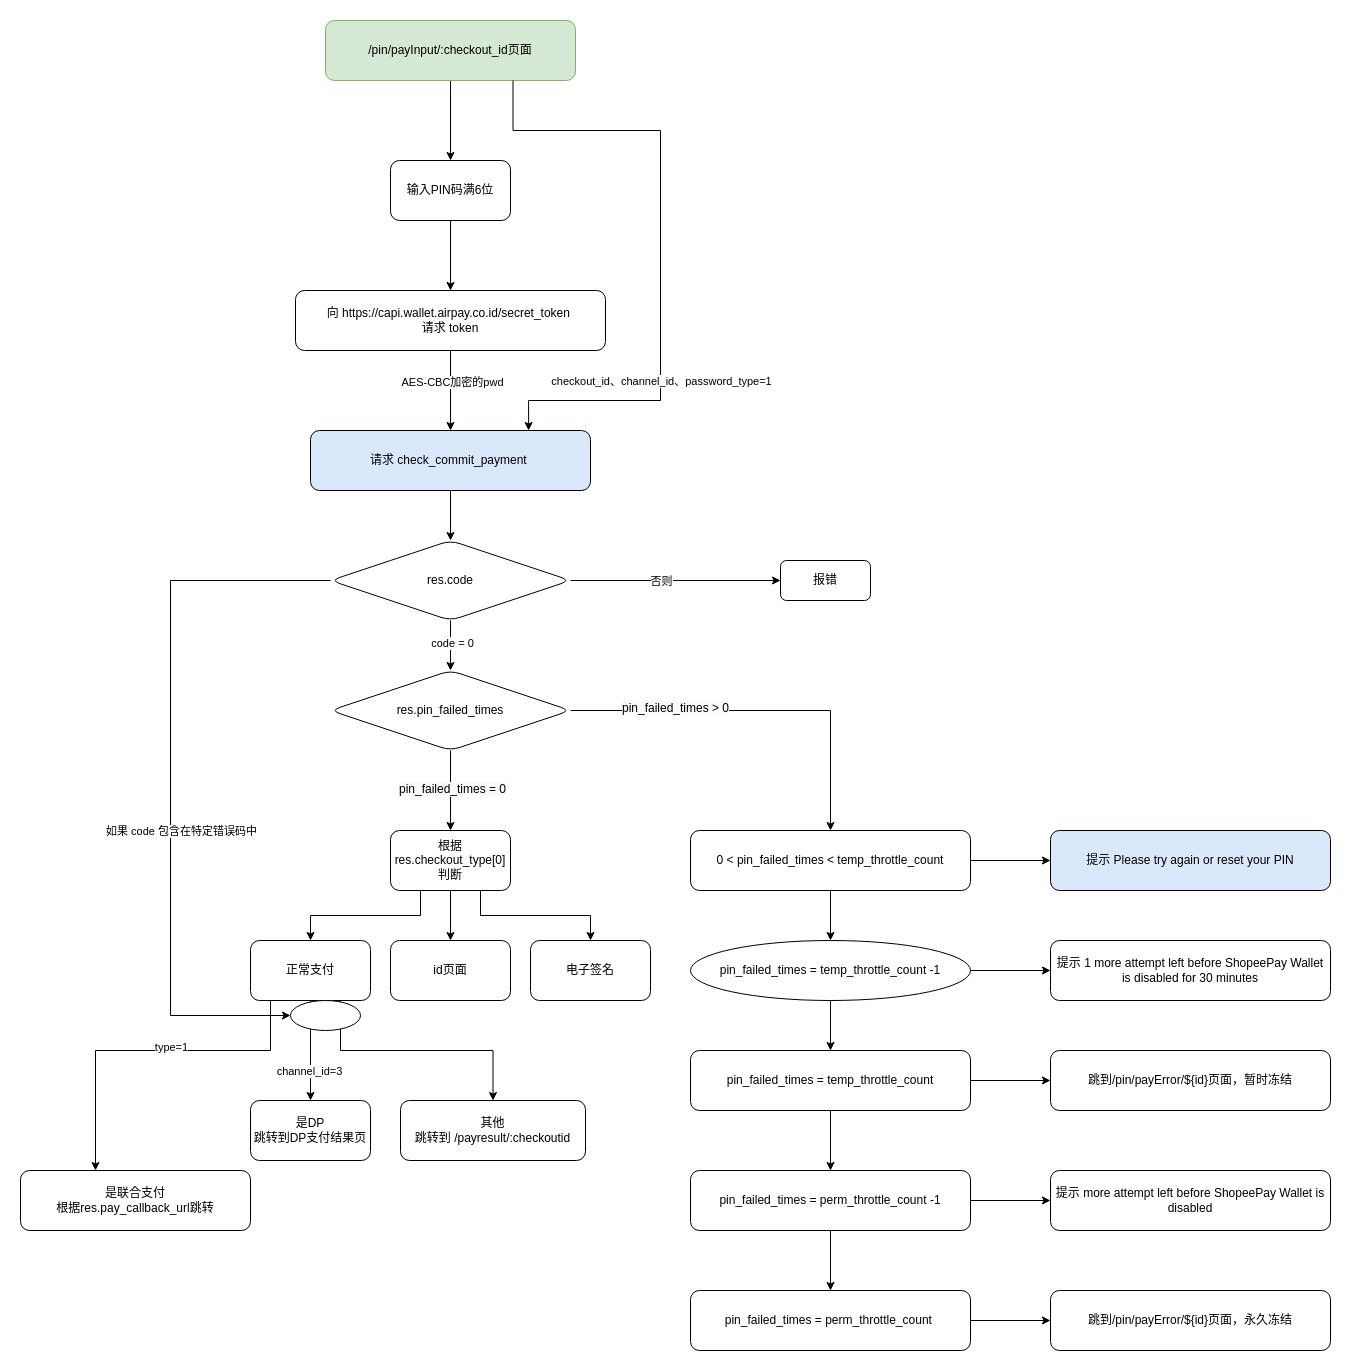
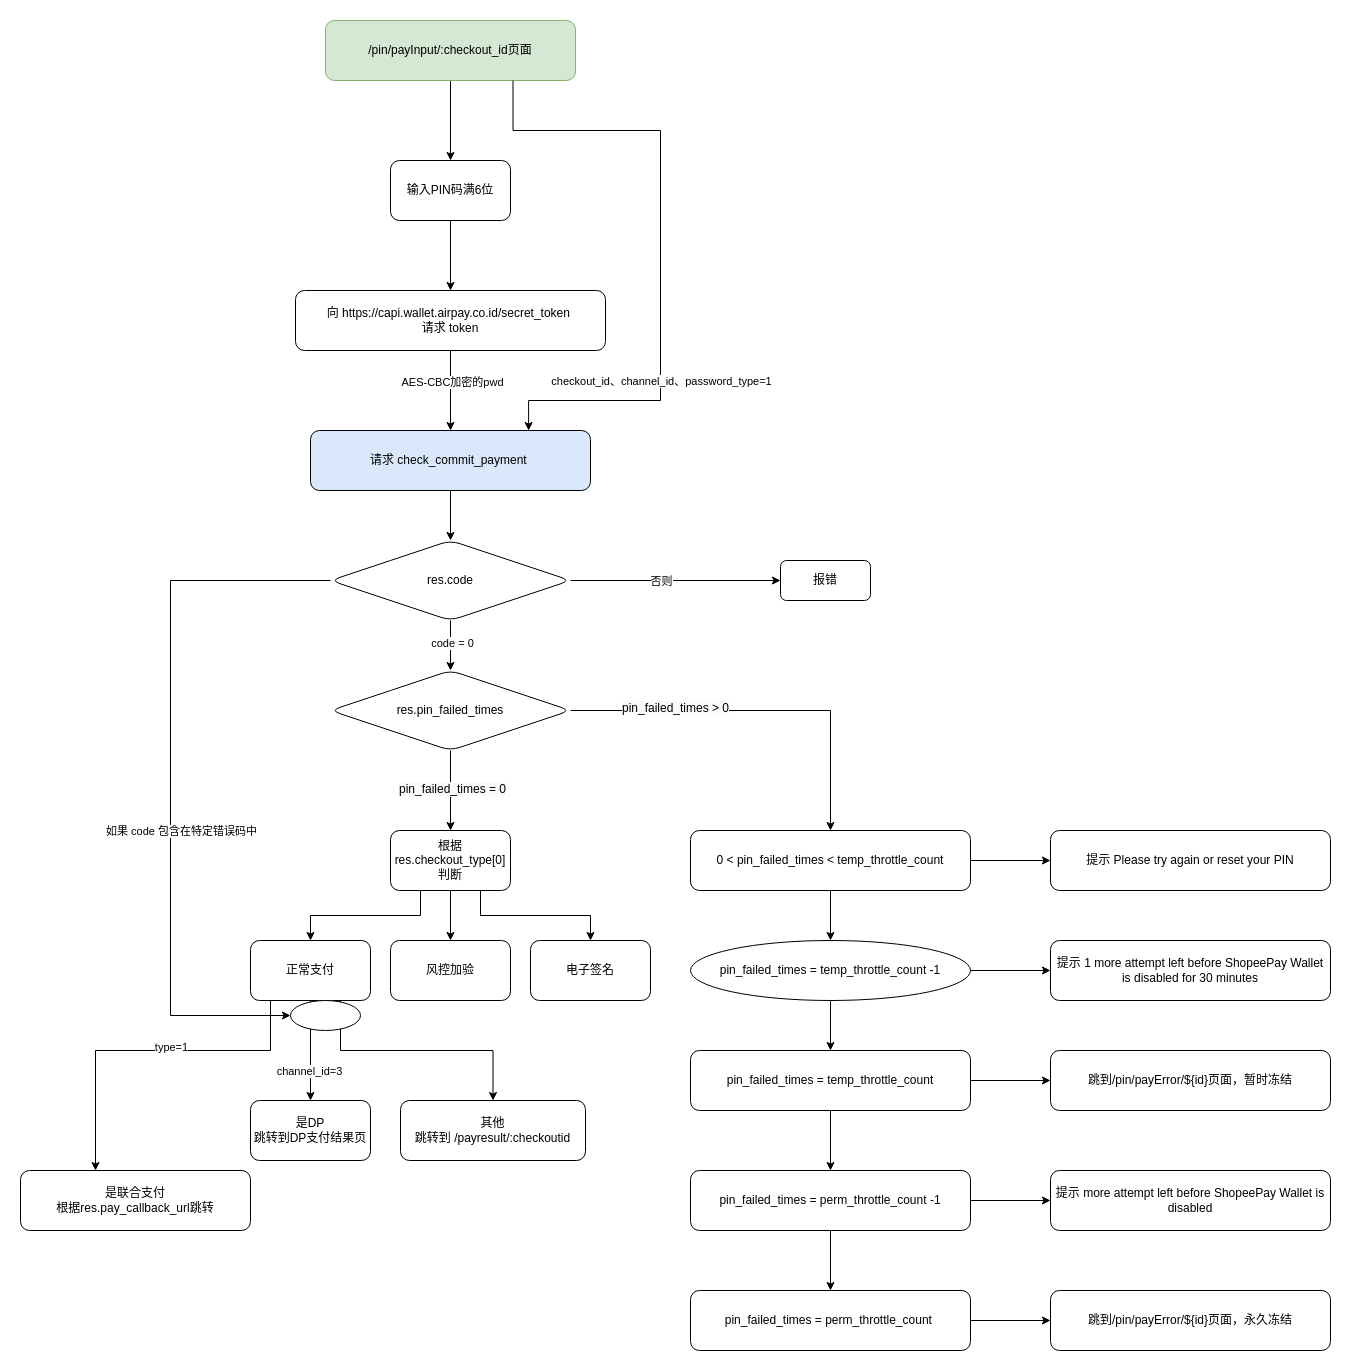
node "提示 Please try again or reset your PIN": fillcolor #dae8fc -> #ffffff
node "id页面": label "id页面" -> "风控加验"
